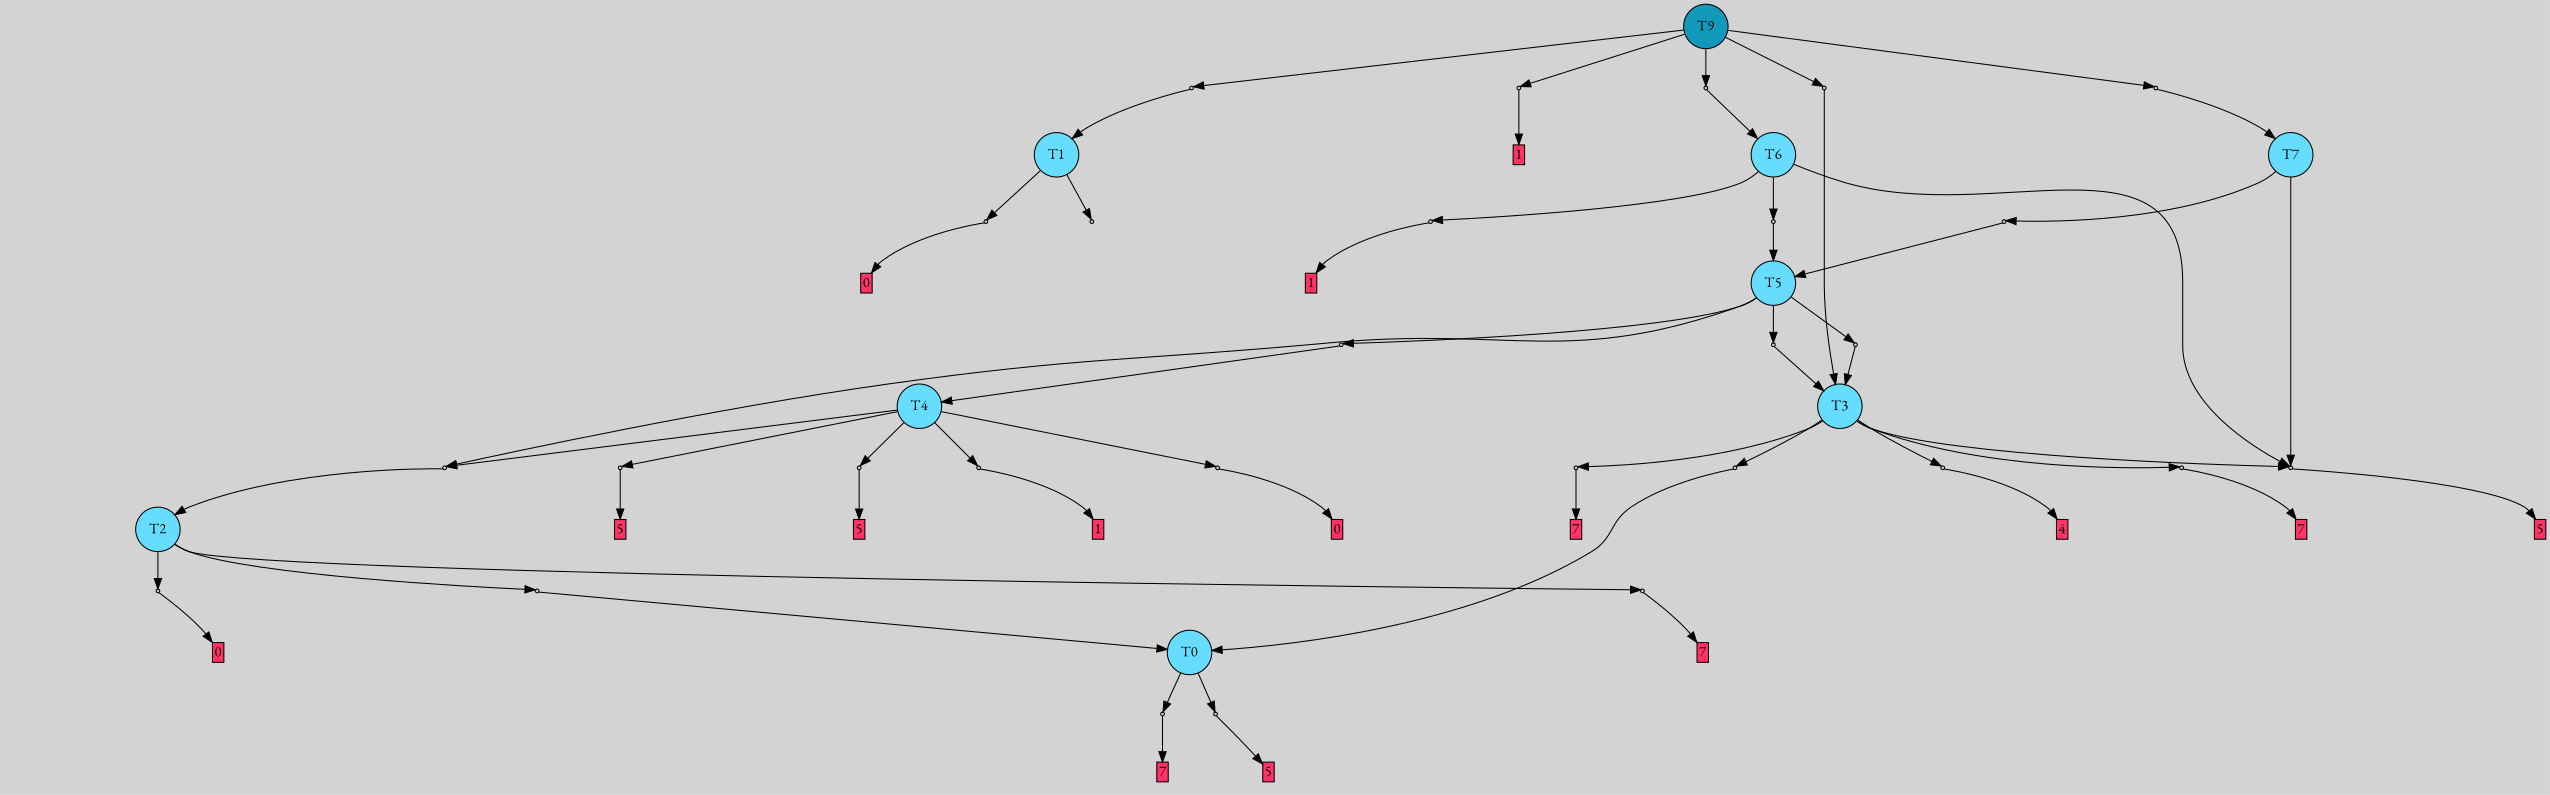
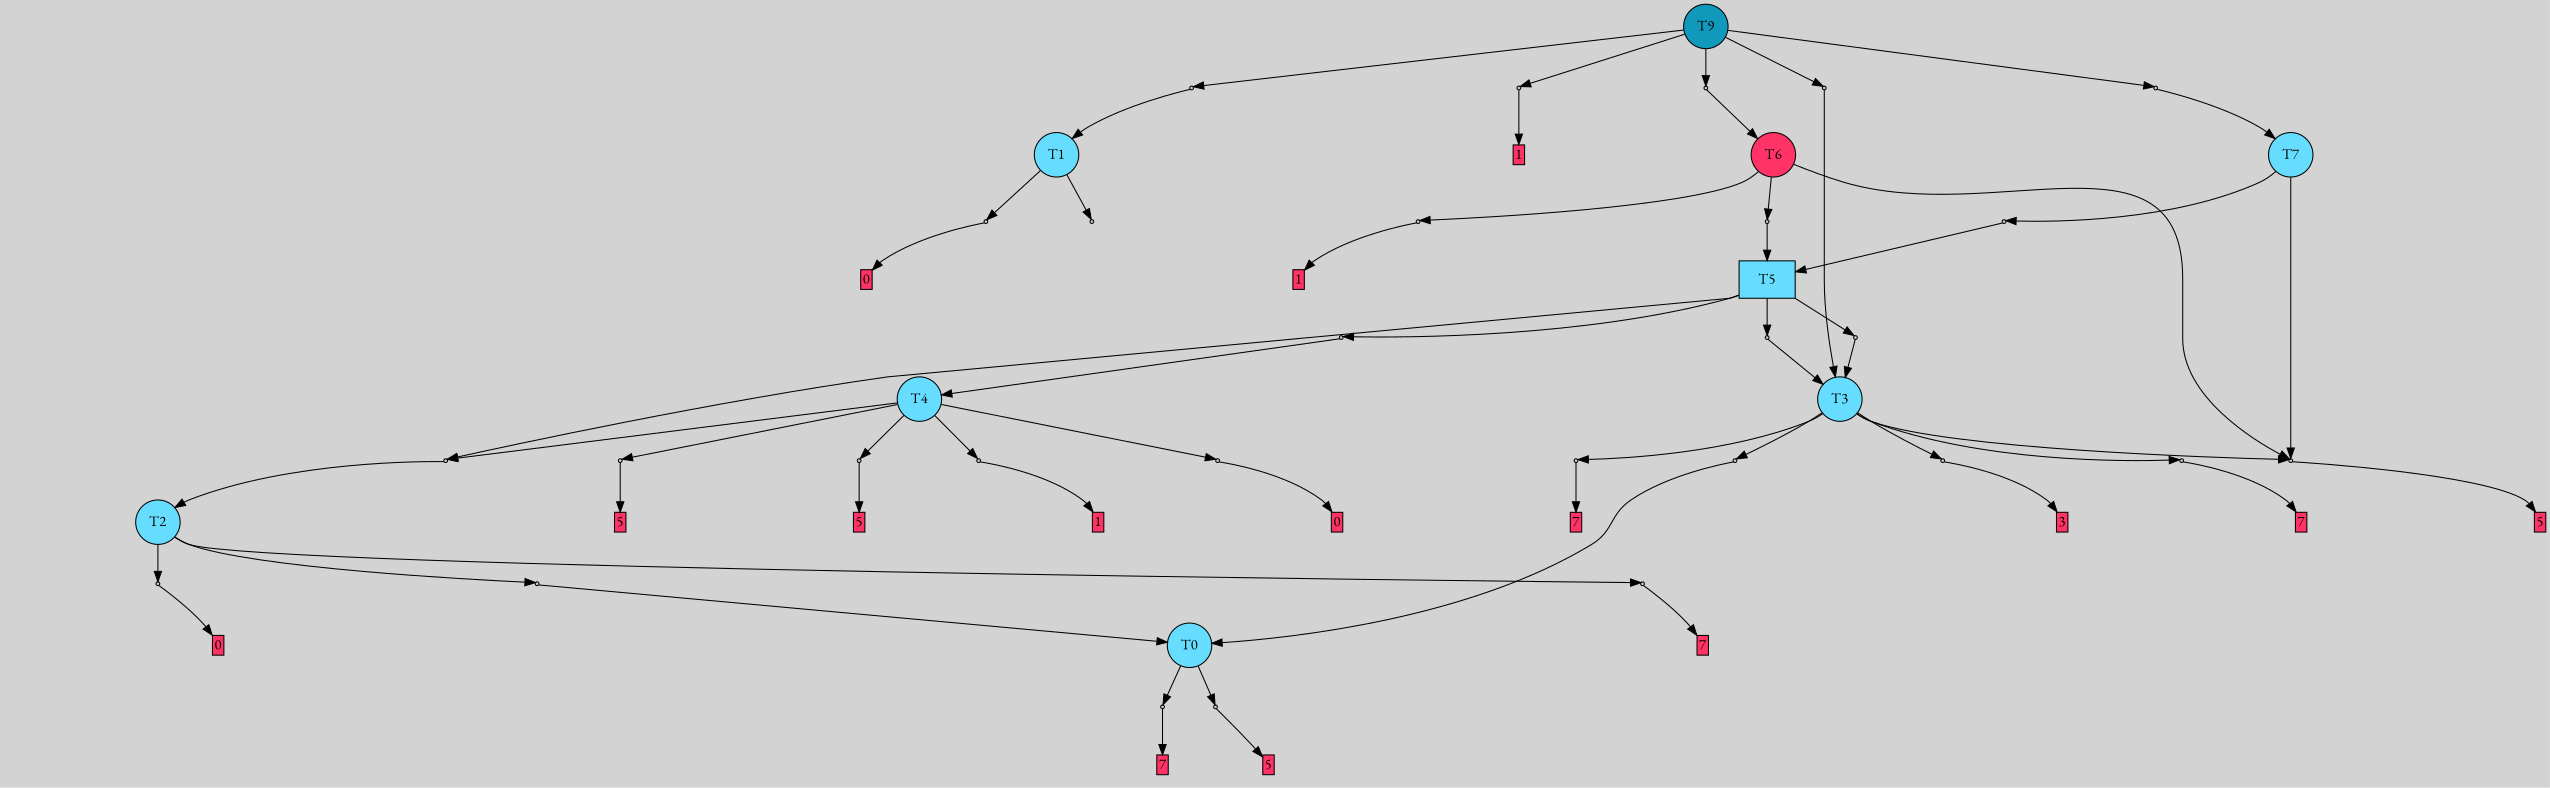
node "T6": fillcolor #66ddff -> #ff3366
node "T5": shape circle -> box
node "4": label "4" -> "3"
